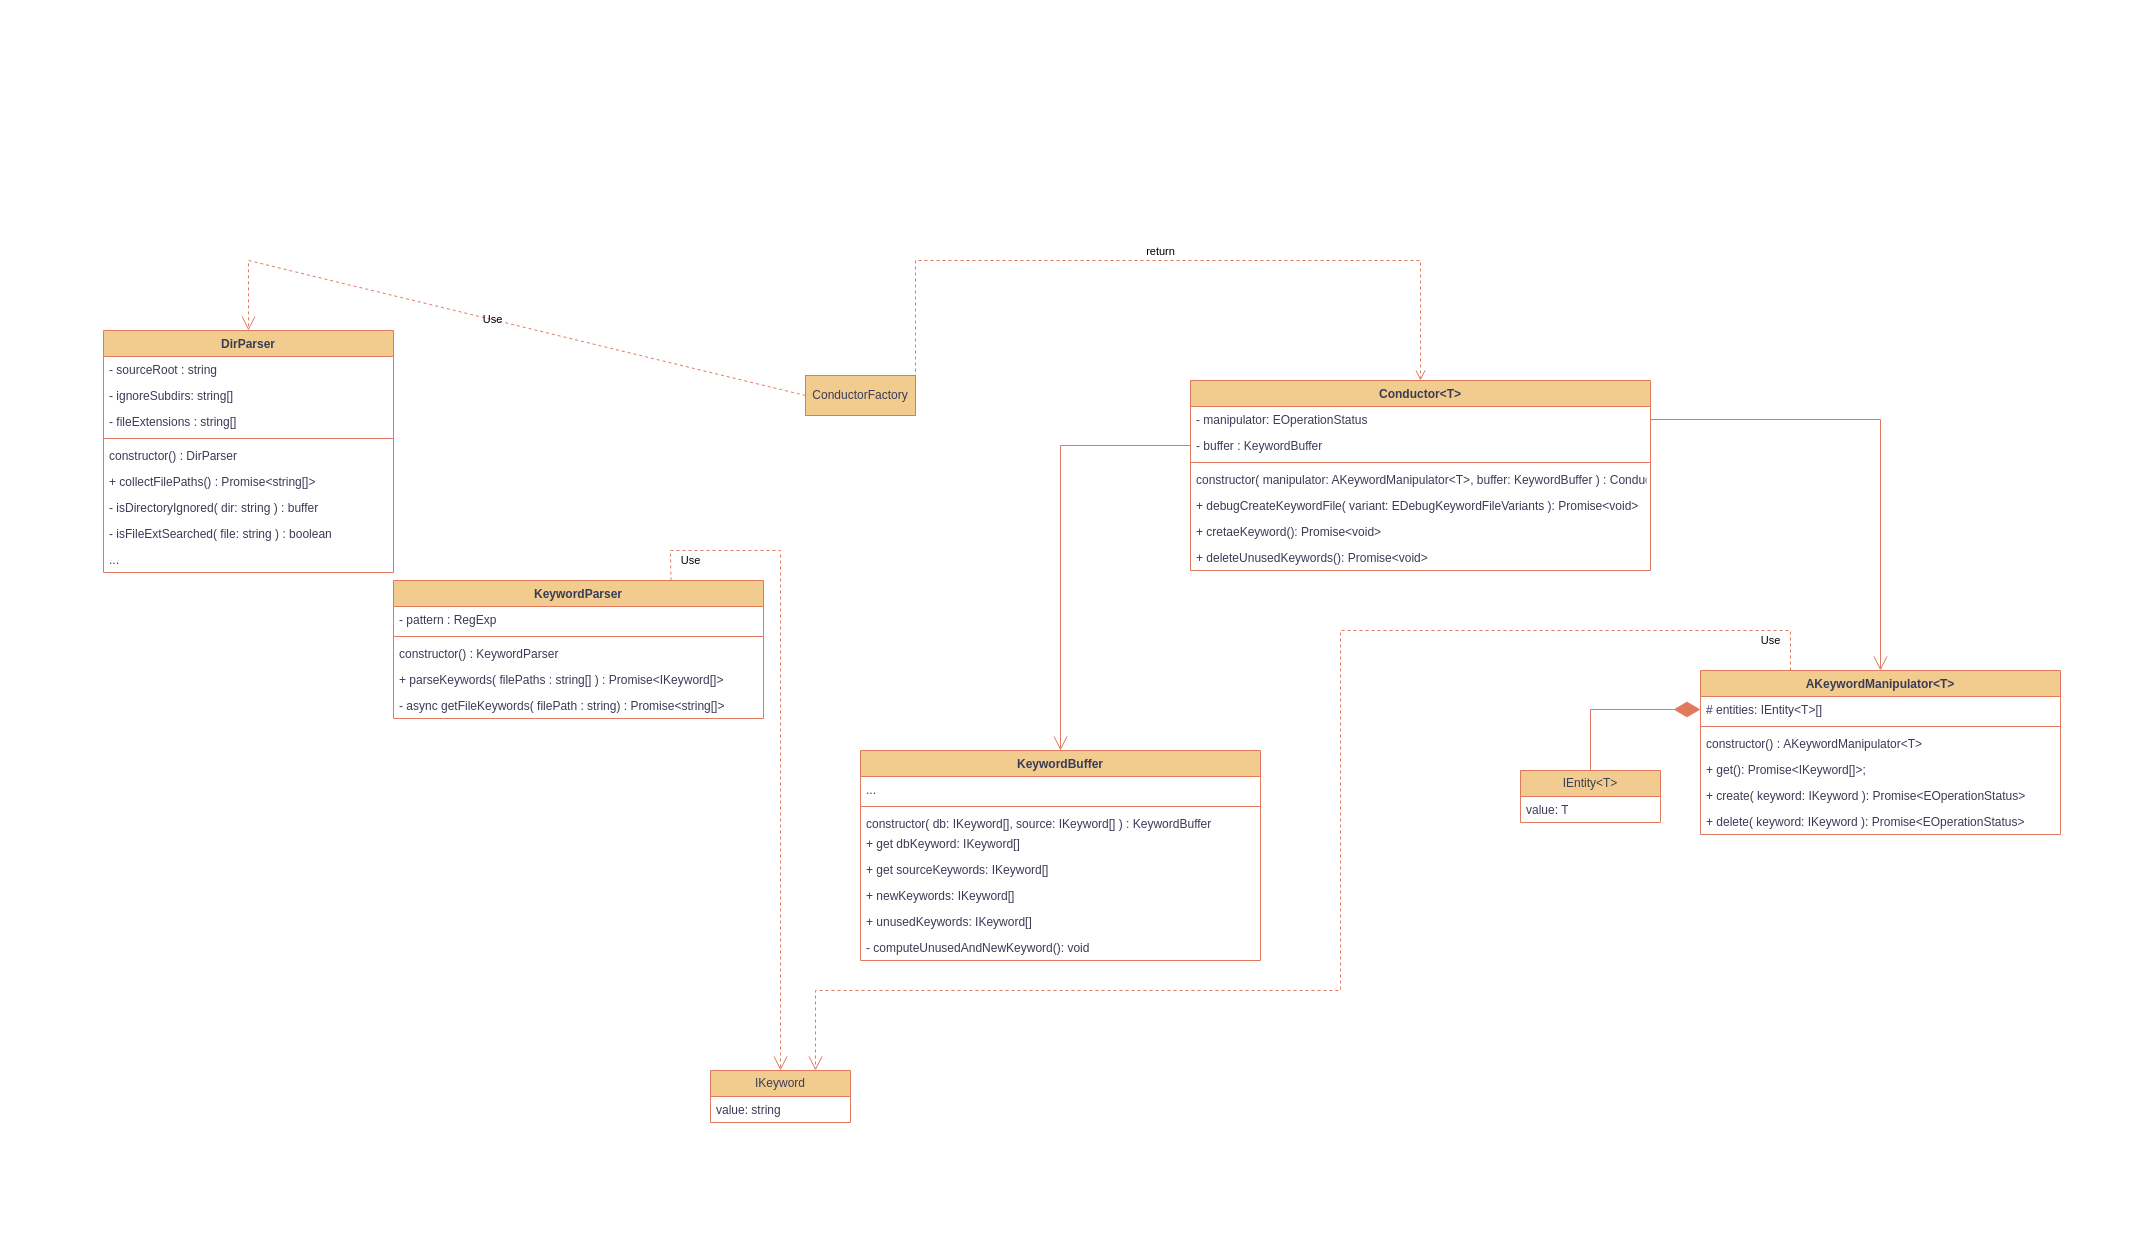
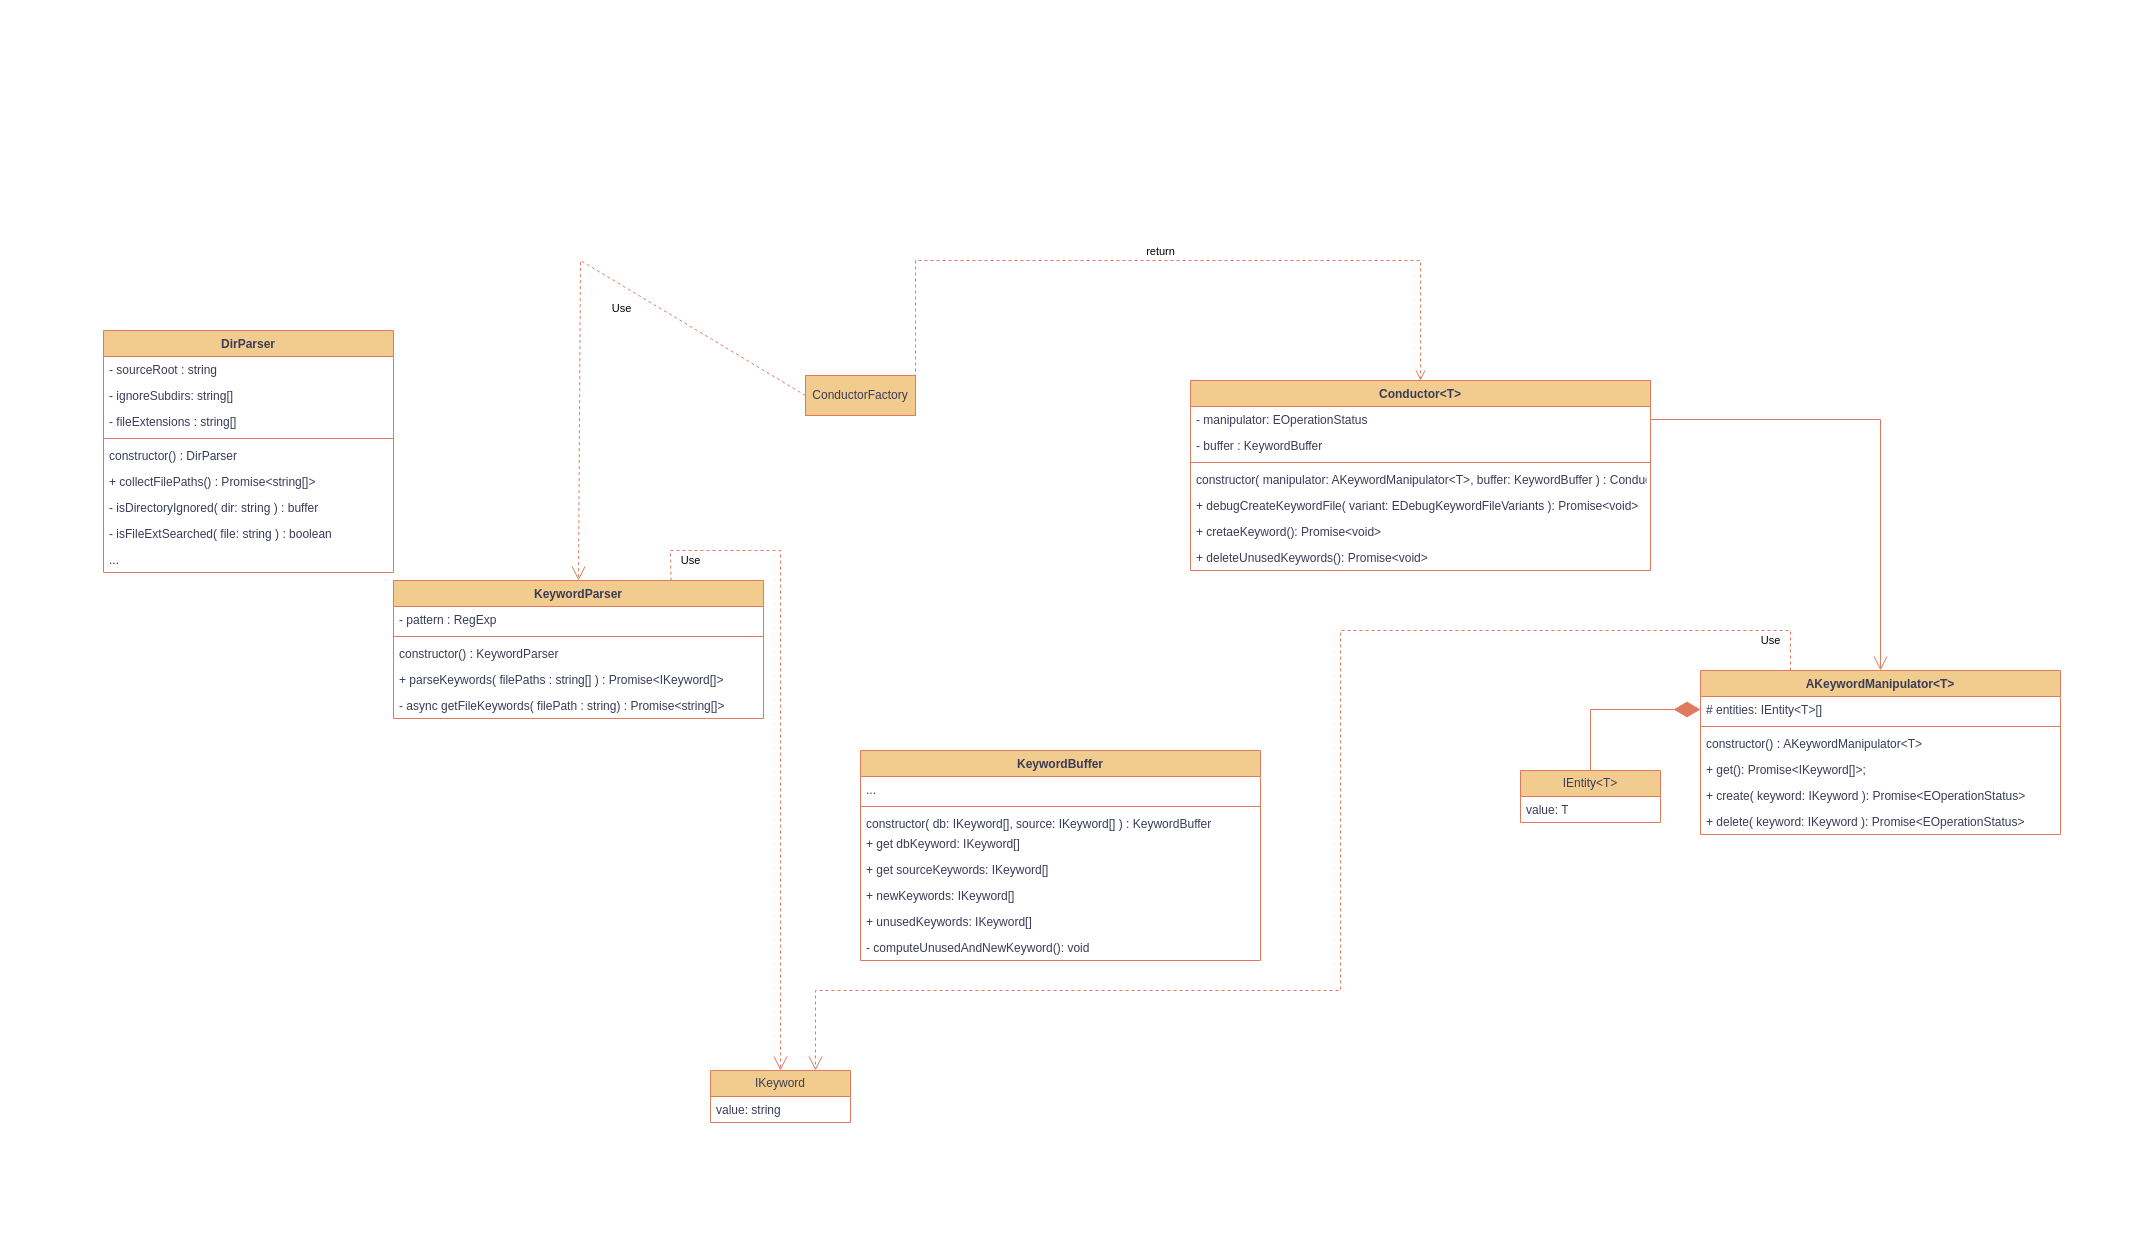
edge "ConductorFactory" -> "KeywordParser": added, label "Use"
edge "ConductorFactory" -> "DirParser": removed, label "Use"
edge "- buffer : KeywordBuffer" -> "KeywordBuffer": removed
